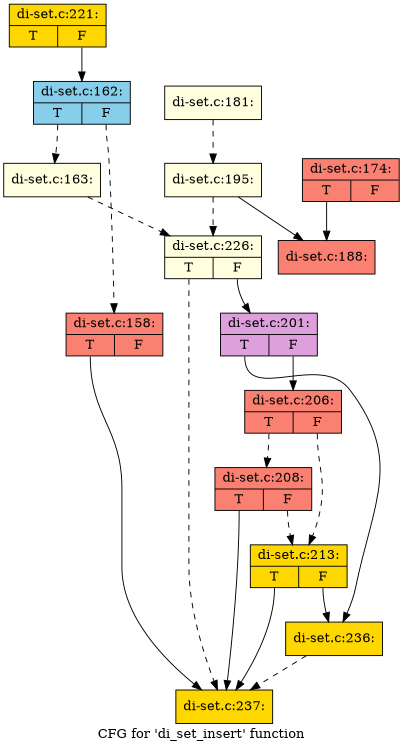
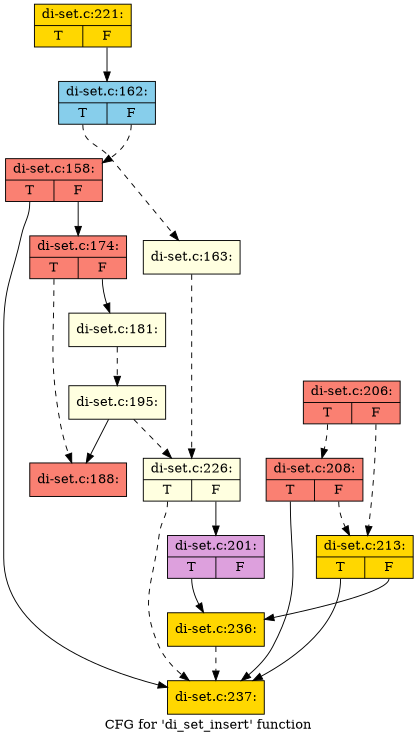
edge "di-set.c:158:" -> "di-set.c:174:": added
edge "di-set.c:174:" -> "di-set.c:188:": style solid -> dashed
edge "di-set.c:174:" -> "di-set.c:181:": added
edge "di-set.c:201:" -> "di-set.c:206:": removed
